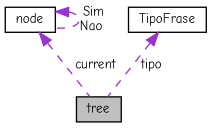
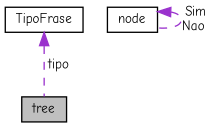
edge "tree" -> "node": removed, label "current"
